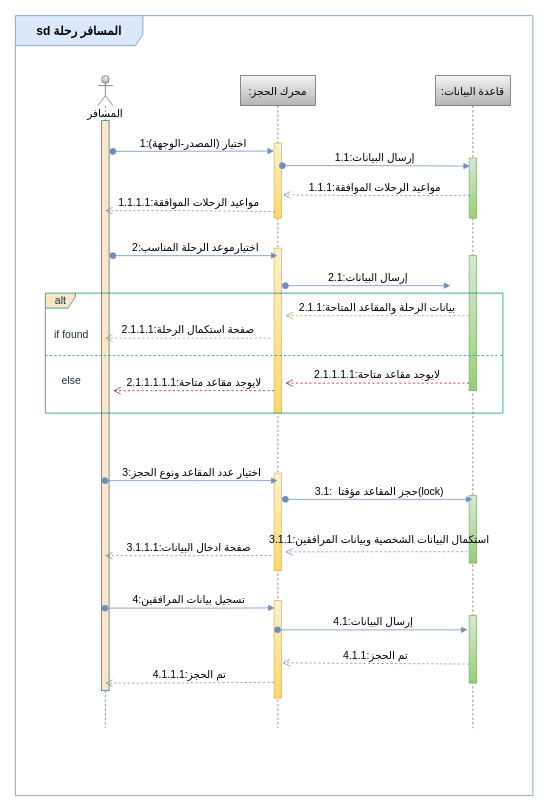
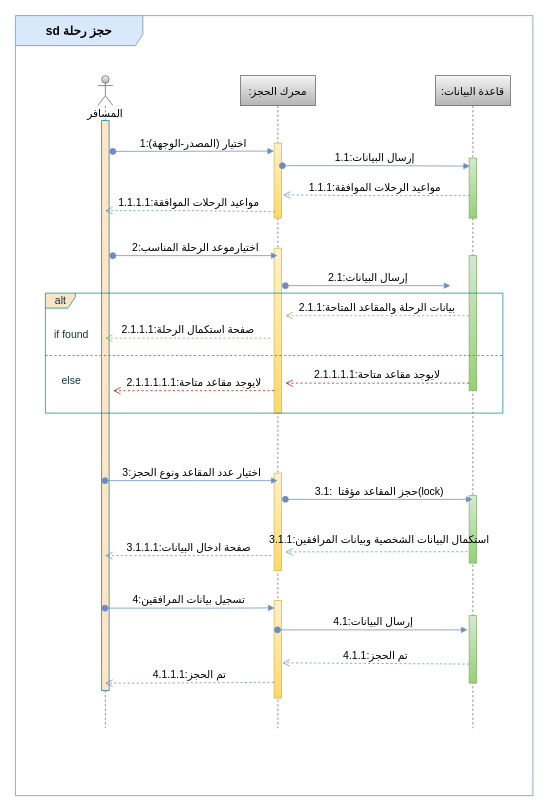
node "sd المسافر رحلة": label "sd المسافر رحلة" -> "sd حجز رحلة"
